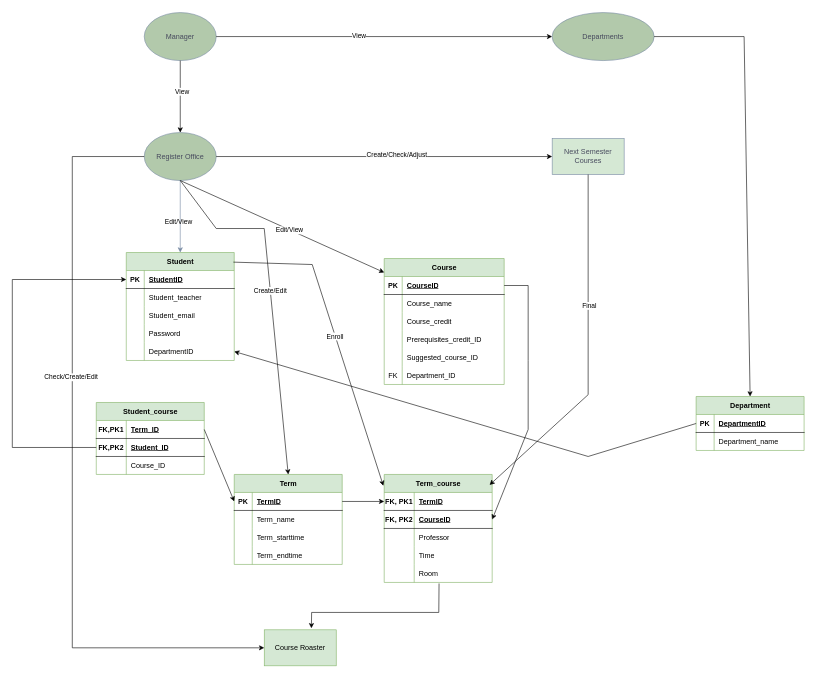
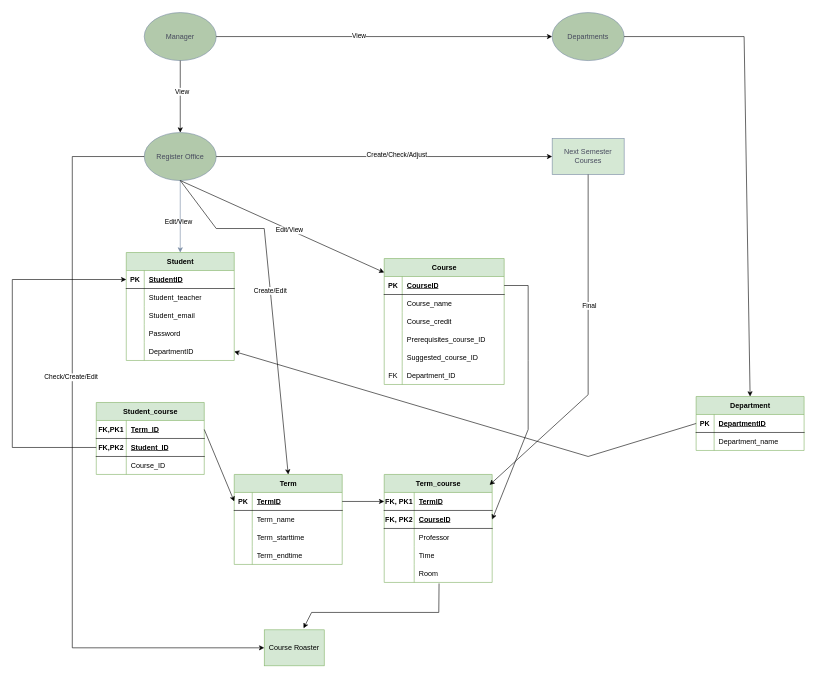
node "Departments": size 102x48 -> 72x48
node "Prerequisites_credit_ID": label "Prerequisites_credit_ID" -> "Prerequisites_course_ID"
edge "Student" -> "Term_course": removed, label "Enroll"
node "Course Roaster": size 72x36 -> 60x36
